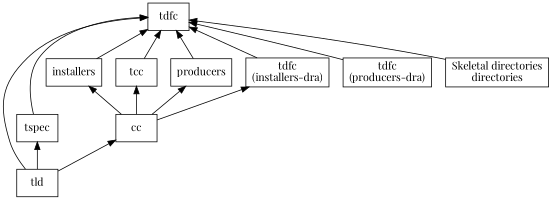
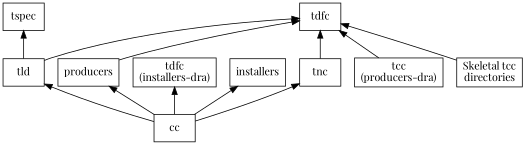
edge "tdfc (installers-dra)" -> "tdfc": removed
edge "installers" -> "tdfc": removed
edge "tspec" -> "tdfc": removed
node "tcc": label "tcc" -> "tnc"
node "tdfc (producers-dra)": label "tdfc (producers-dra)" -> "tcc (producers-dra)"
node "Skeletal directories directories": label "Skeletal directories directories" -> "Skeletal tcc directories"
edge "tld" -> "cc": reversed
